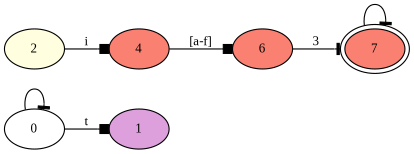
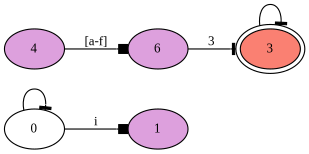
node "2": removed
node "4": fillcolor salmon -> plum
node "6": fillcolor salmon -> plum
node "7": label "7" -> "3"
edge "0" -> "1": label "t" -> "i"
